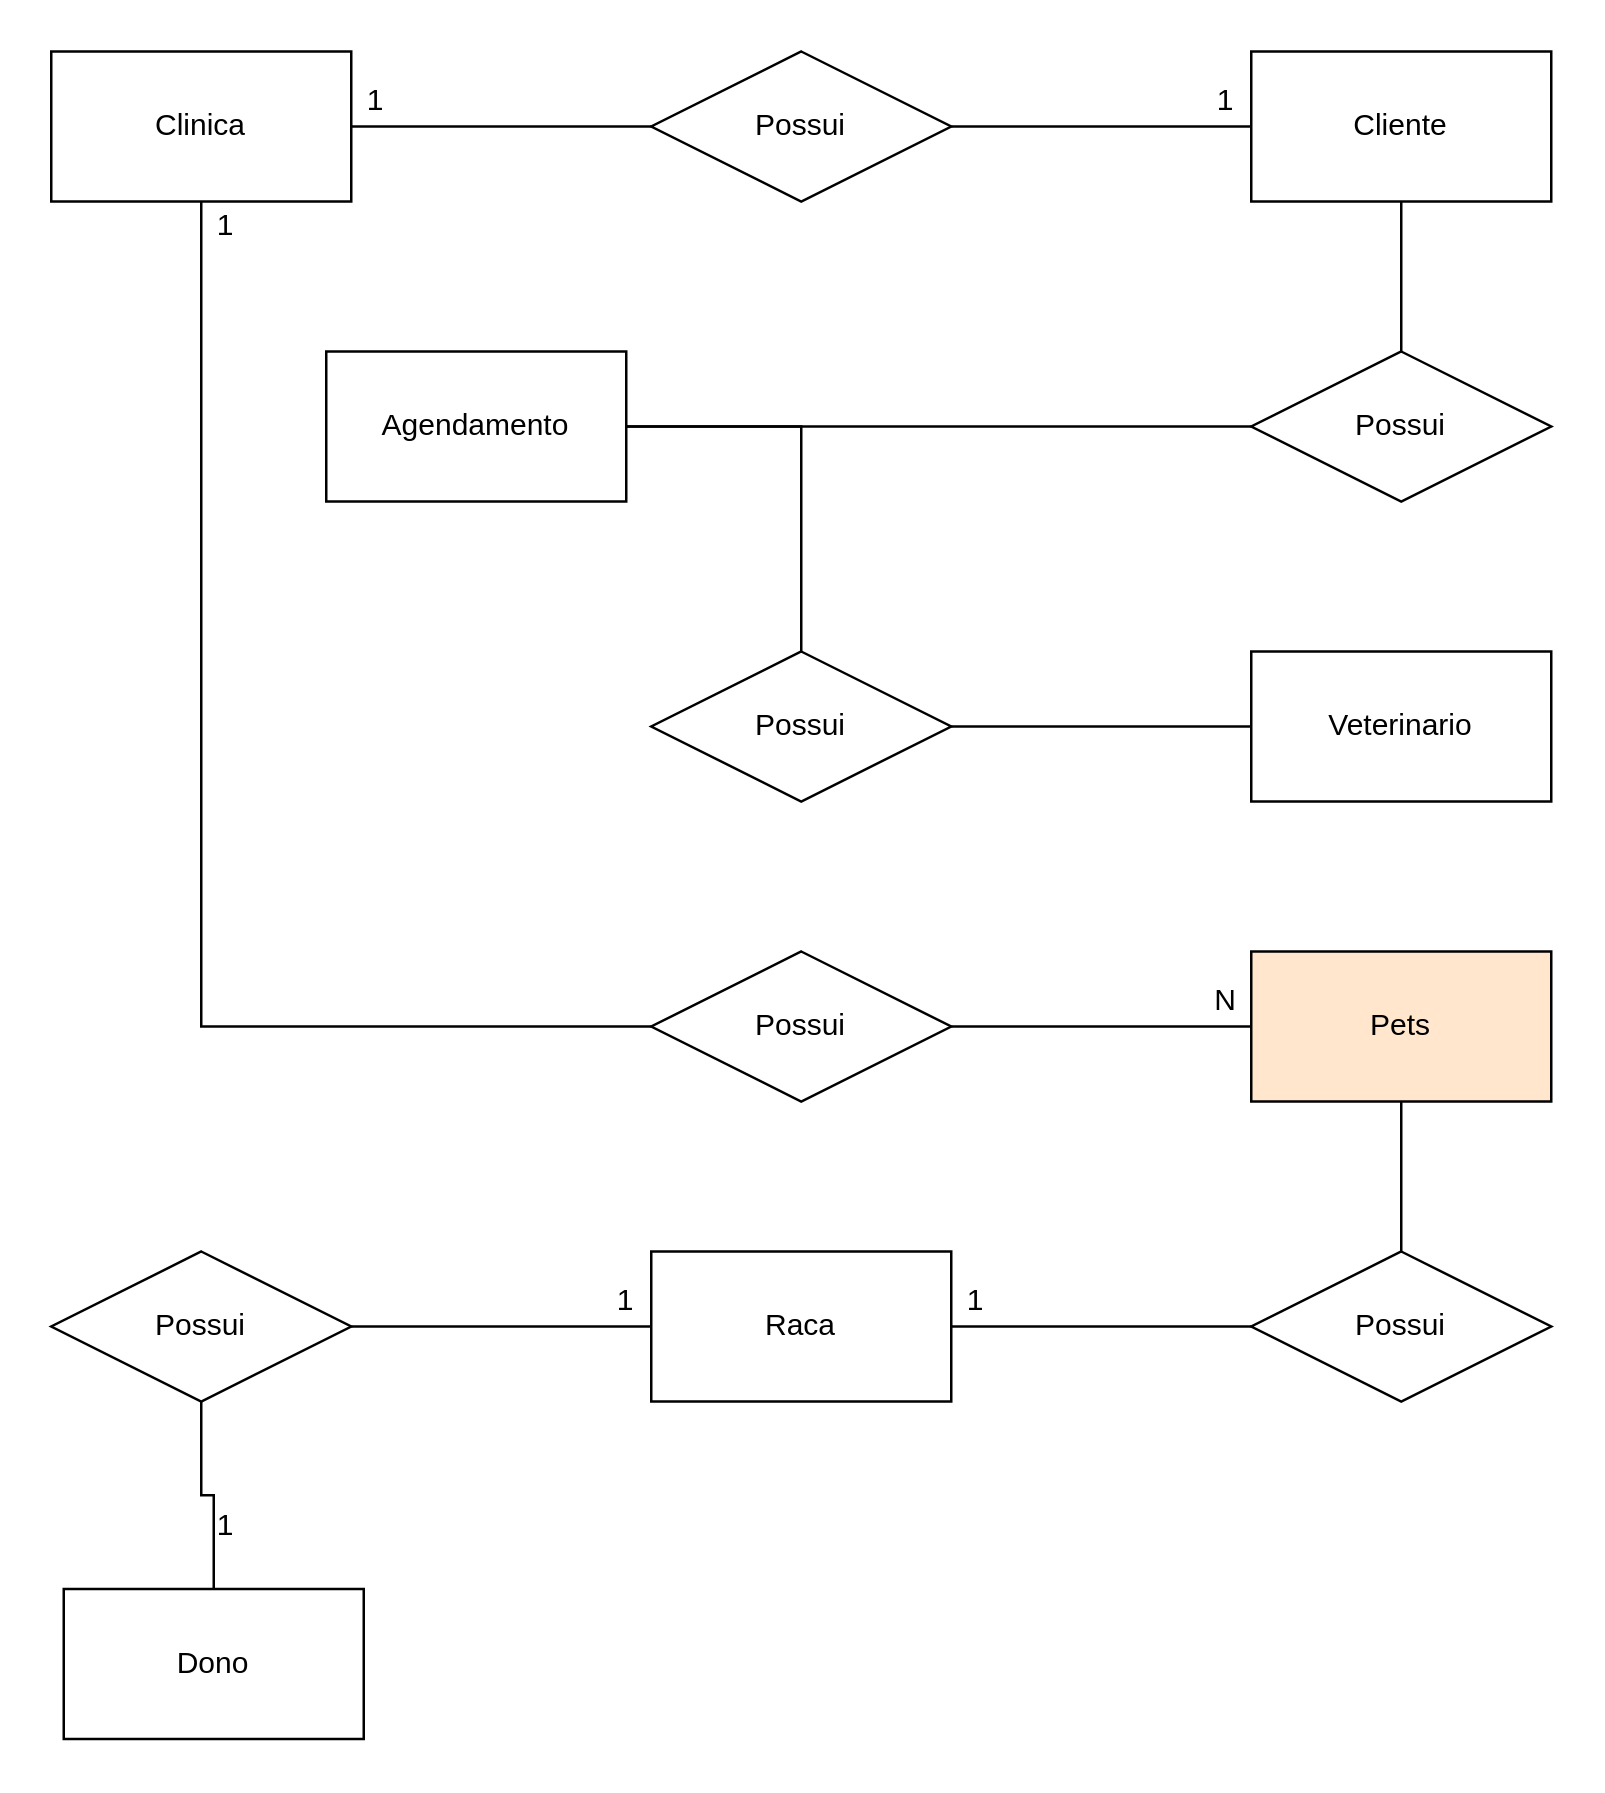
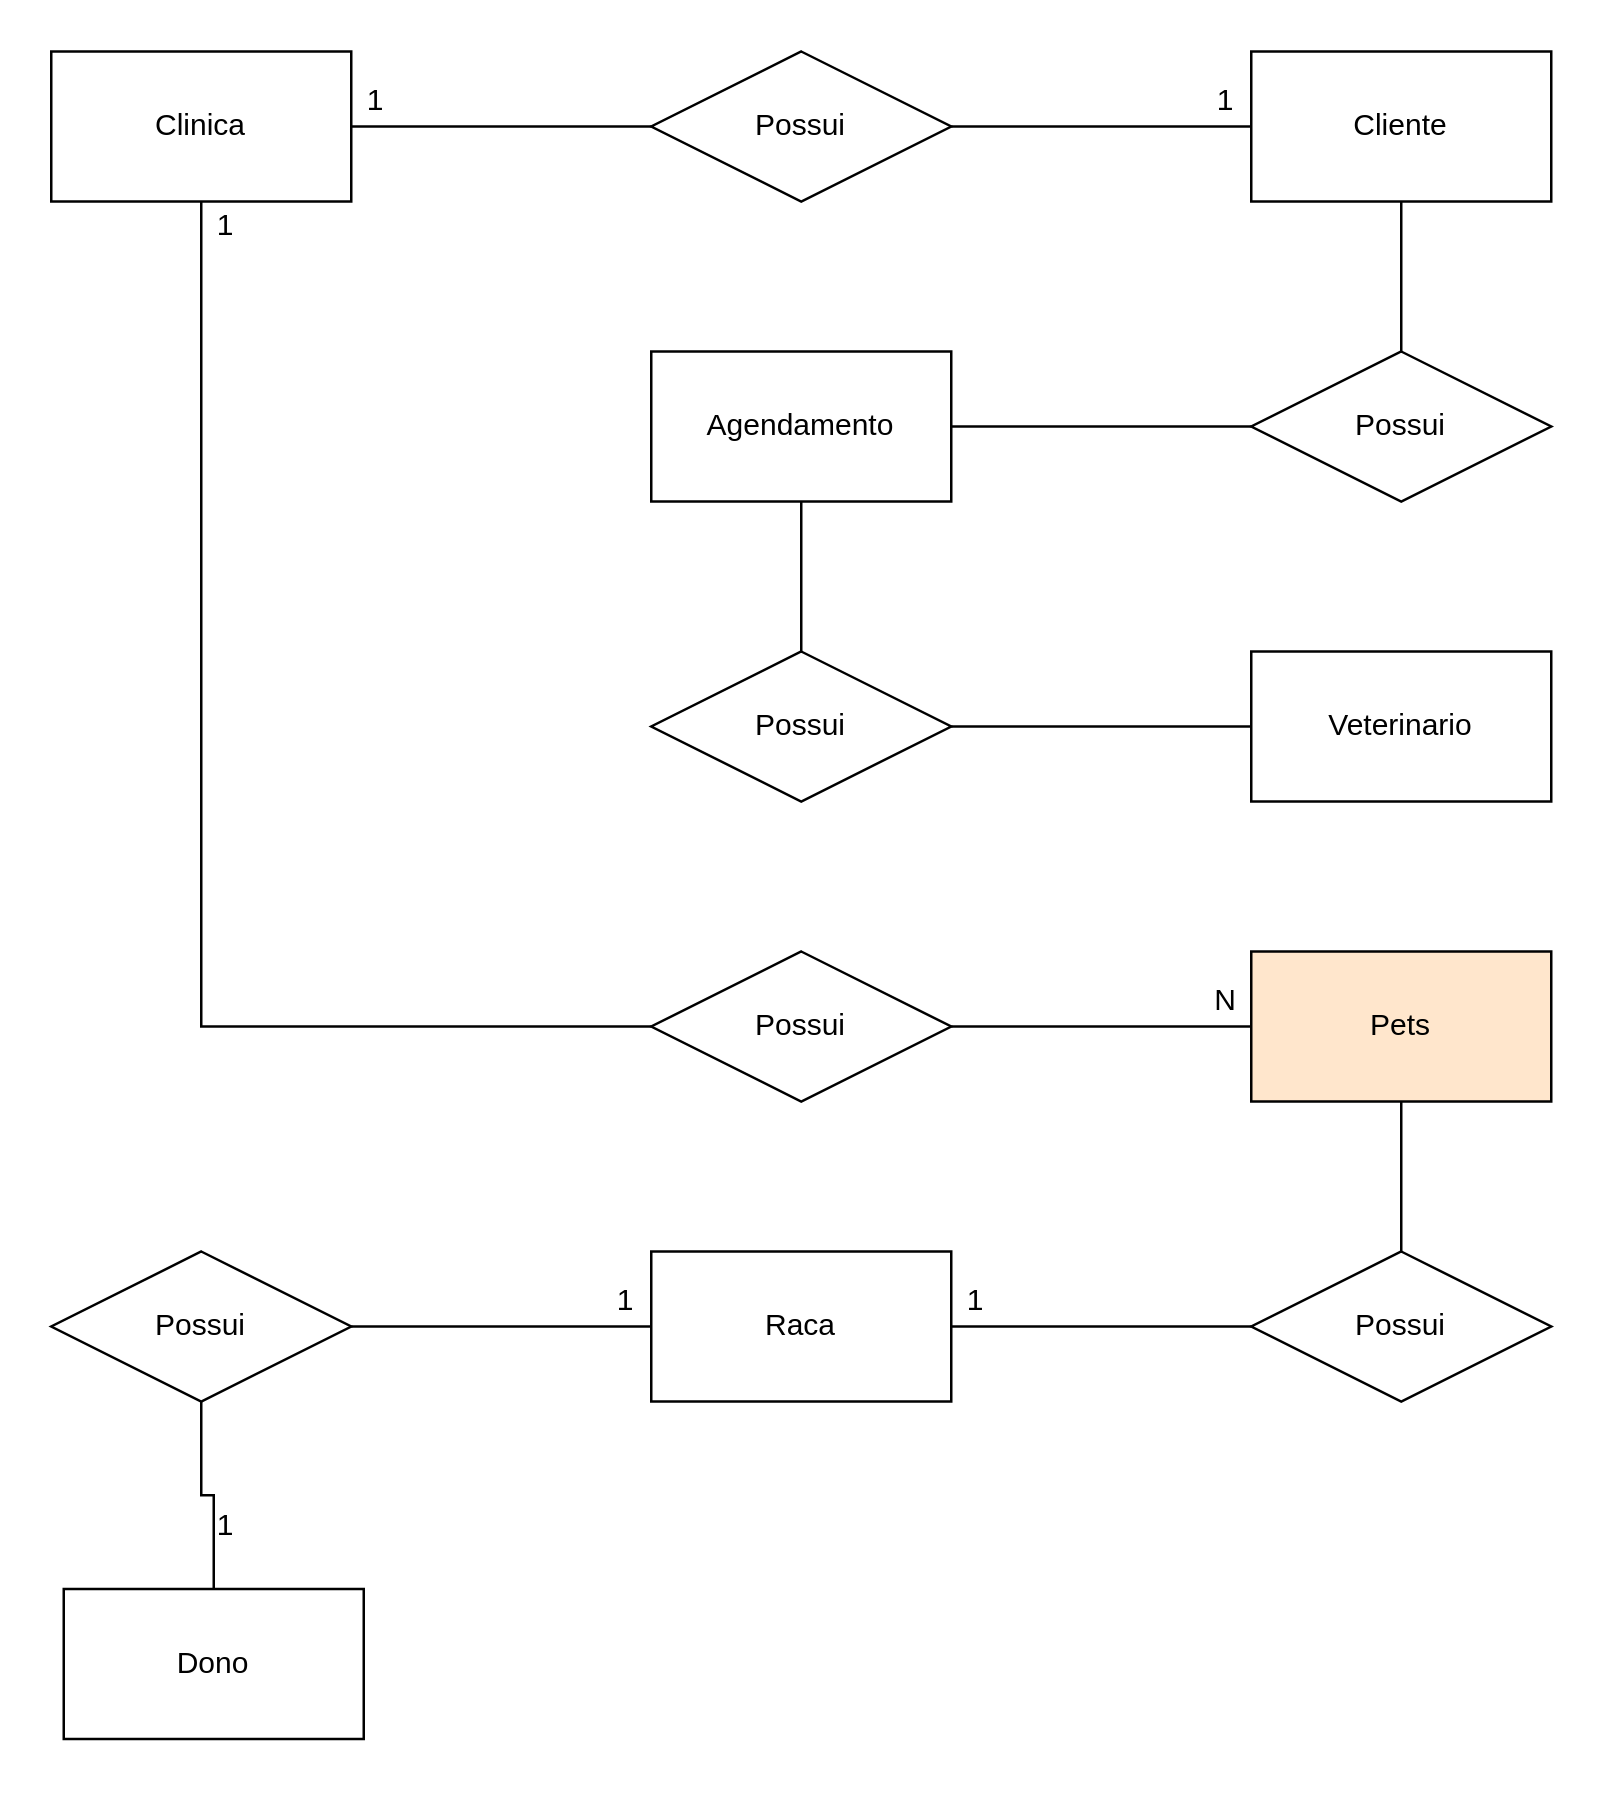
node "Agendamento": moved (476, 426) -> (801, 426)
